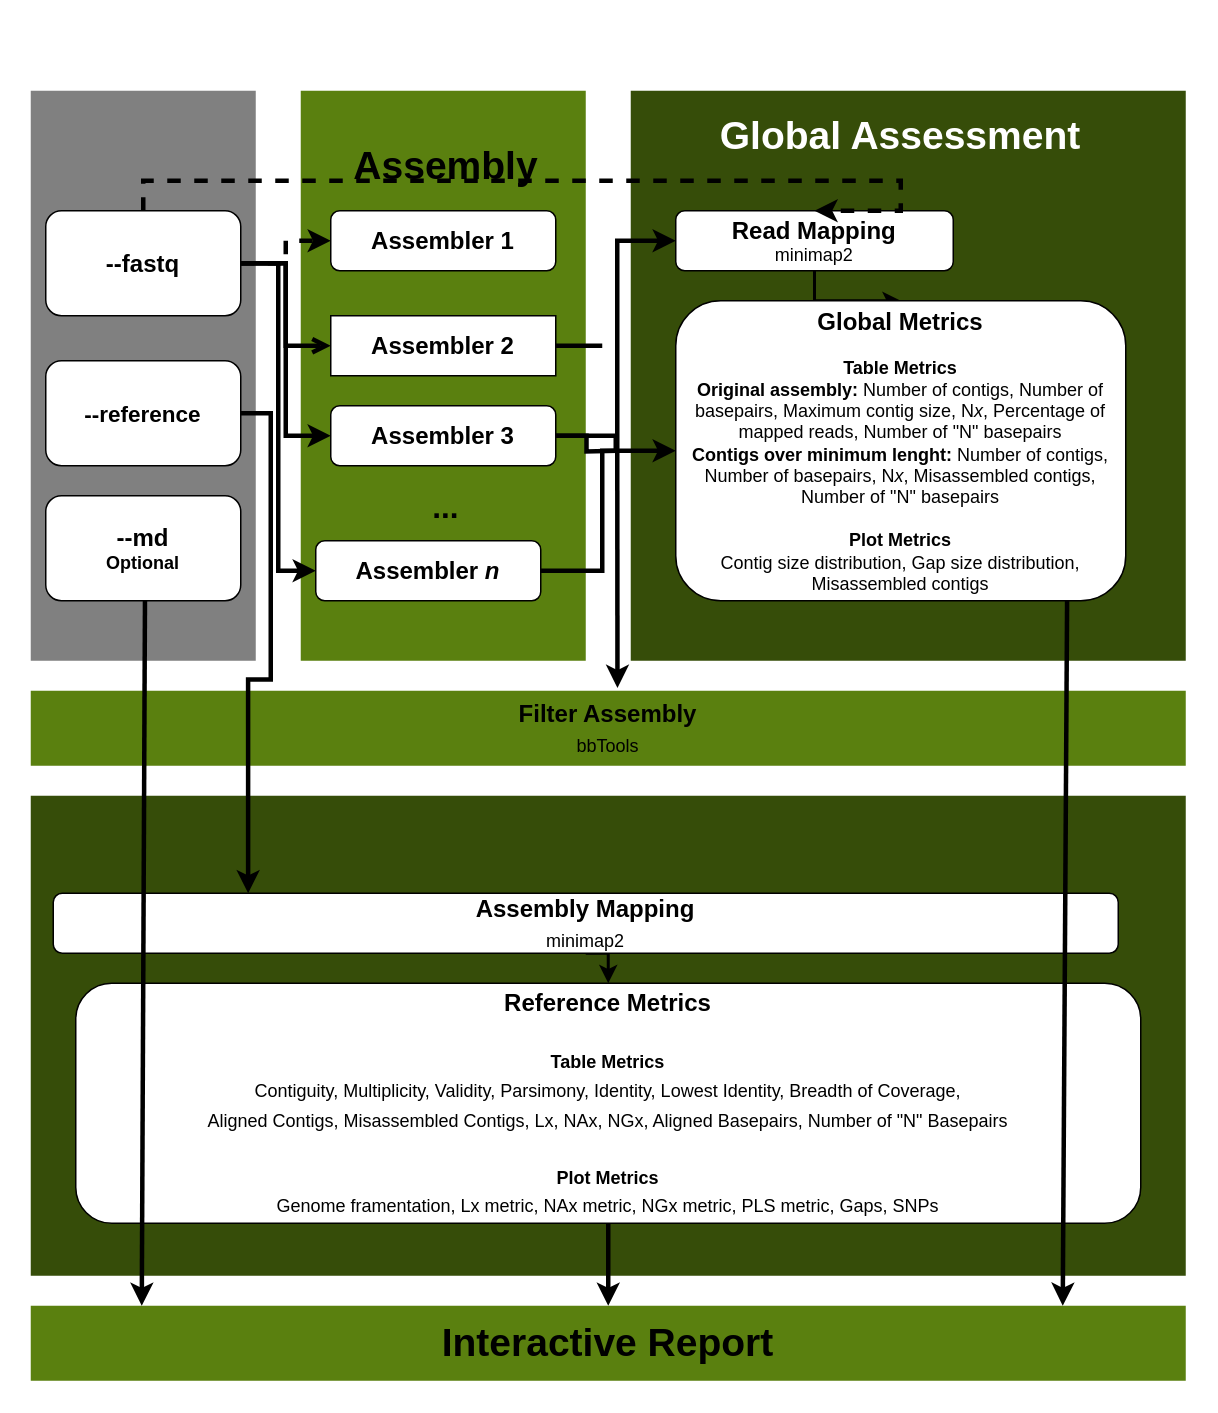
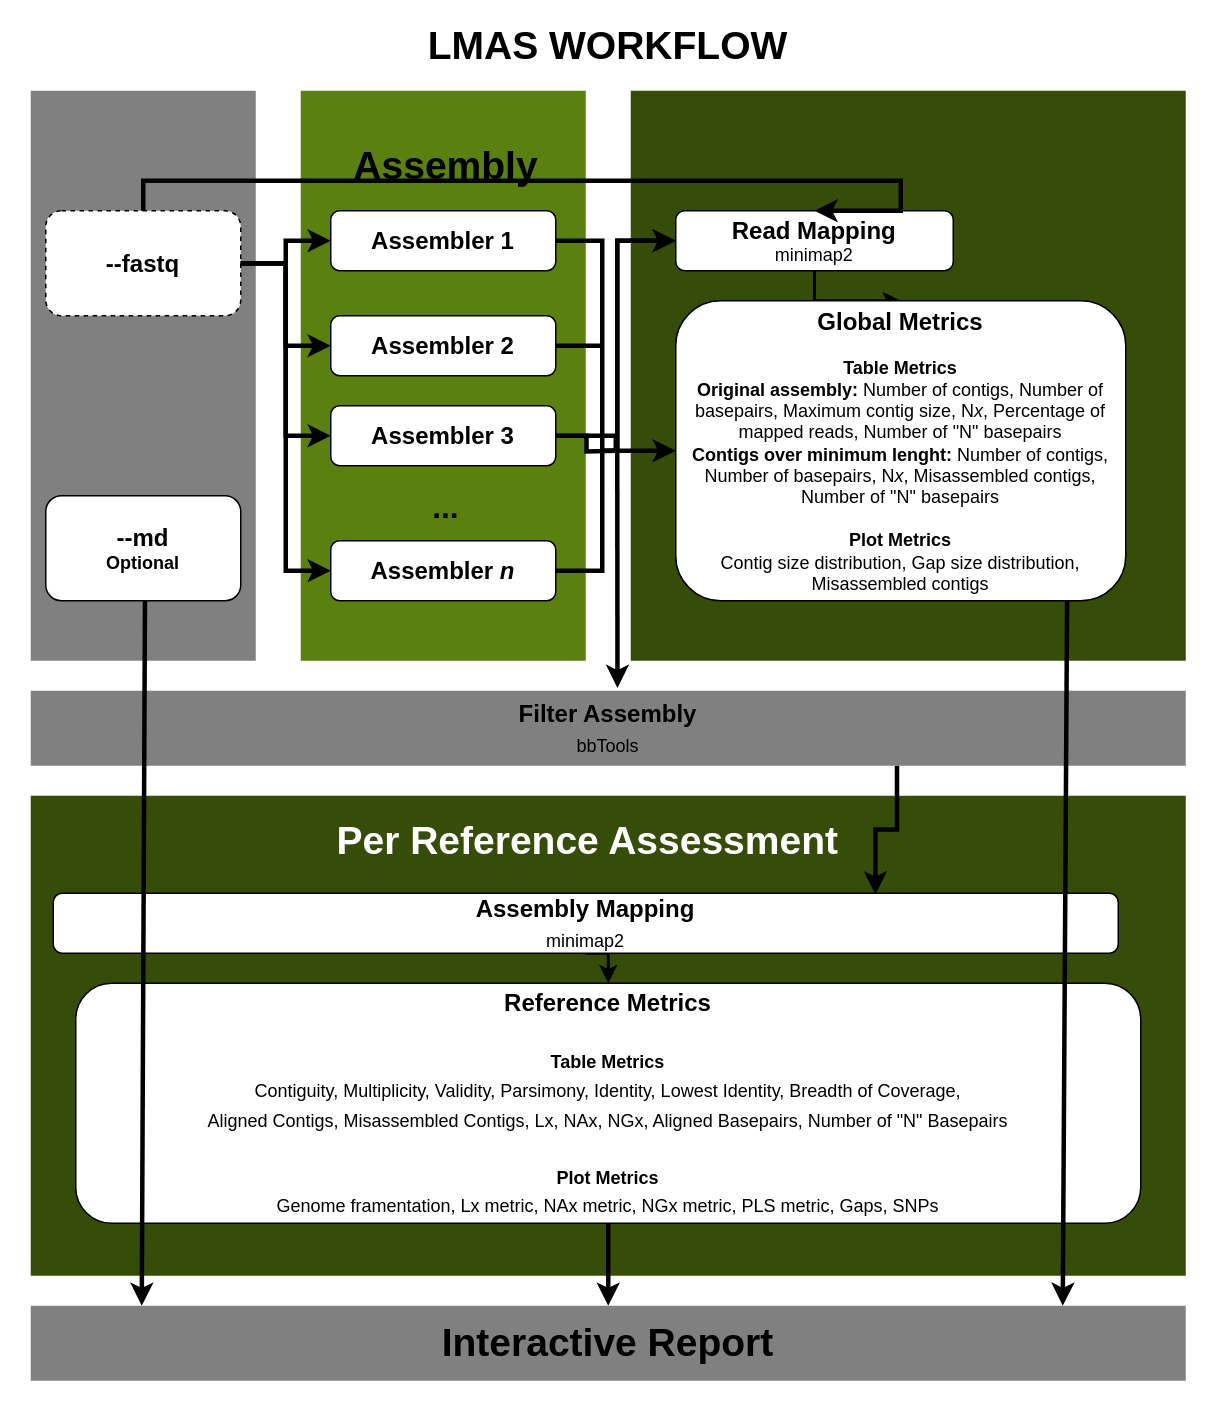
node "LMAS WORKFLOW": added
node "Global Assessment": removed
edge "--fastq" -> "Read Mapping minimap2": style dashed -> solid
edge "--fastq" -> "Assembler 1": style dashed -> solid
node "--fastq": style solid -> dashed
edge "Assembler 1" -> "Read Mapping minimap2": added
edge "--fastq" -> "Assembler 2": arrowhead open -> classic
node "Assembler 2": shape rectangle -> rounded rectangle
node "--reference": removed
node "Assembler n": moved (428, 571) -> (443, 571)
edge "--reference" -> "Assembly Mapping minimap2": removed
node "Filter Assembly bbTools": fillcolor #5a800f -> #808080
edge "Filter Assembly bbTools" -> "Assembly Mapping minimap2": added
node "Per Reference Assessment": added
node "Interactive Report": fillcolor #5a800f -> #808080
